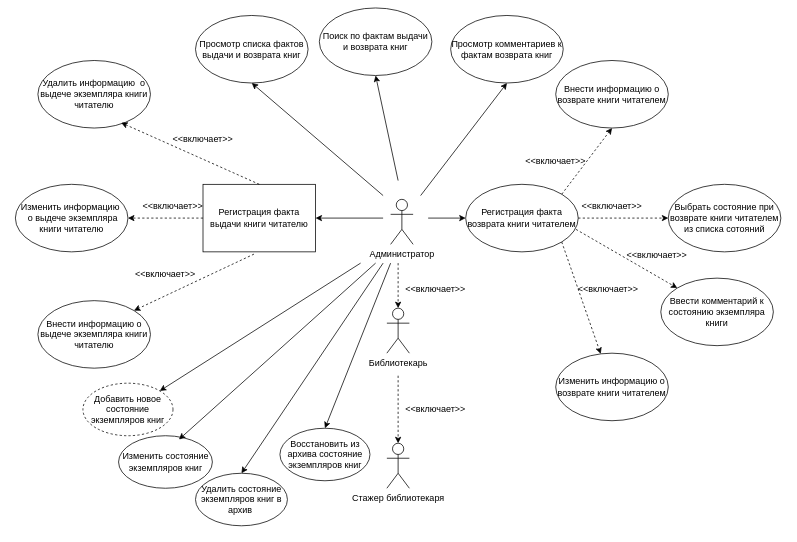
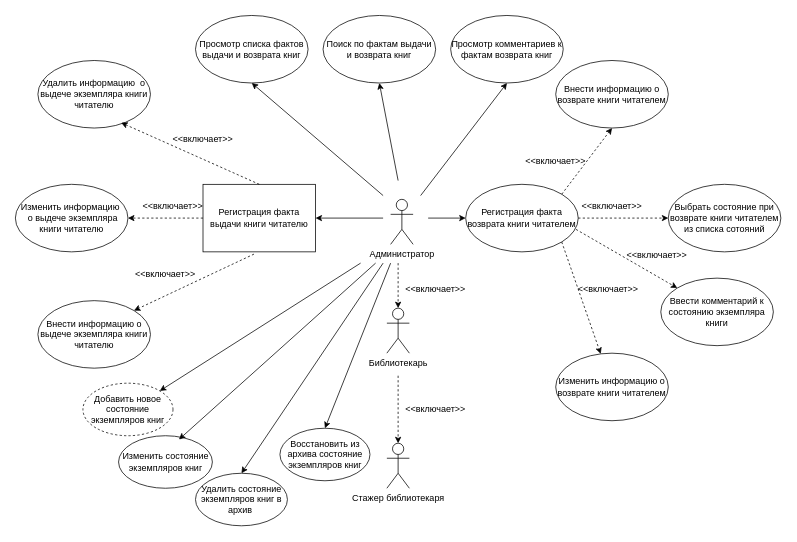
node "Поиск по фактам выдачи и возврата книг": moved (375, 42) -> (379, 49)
